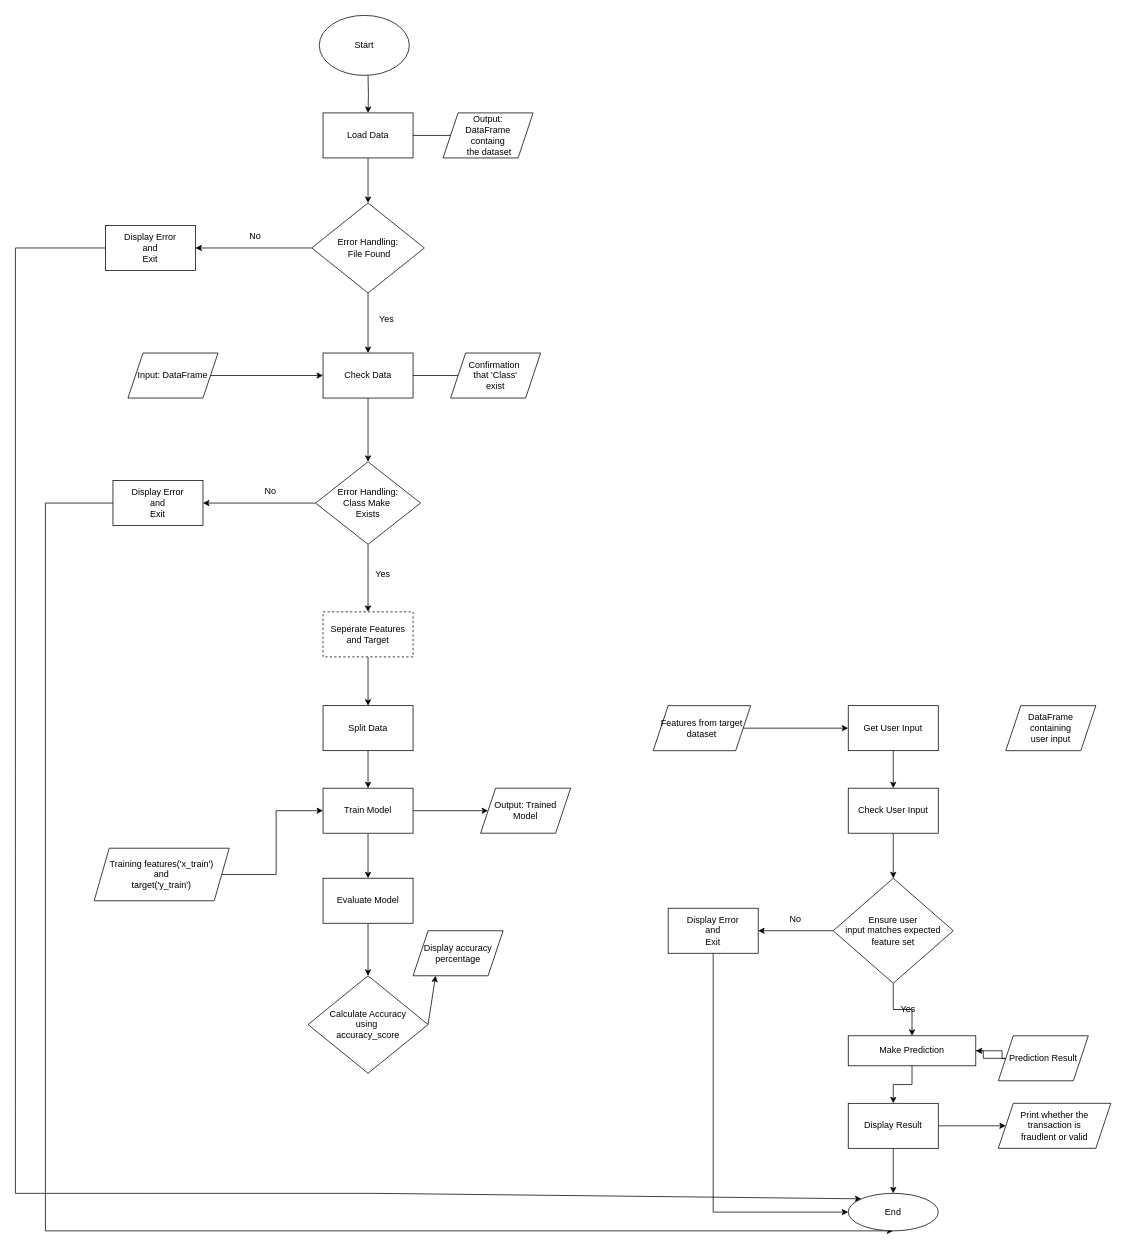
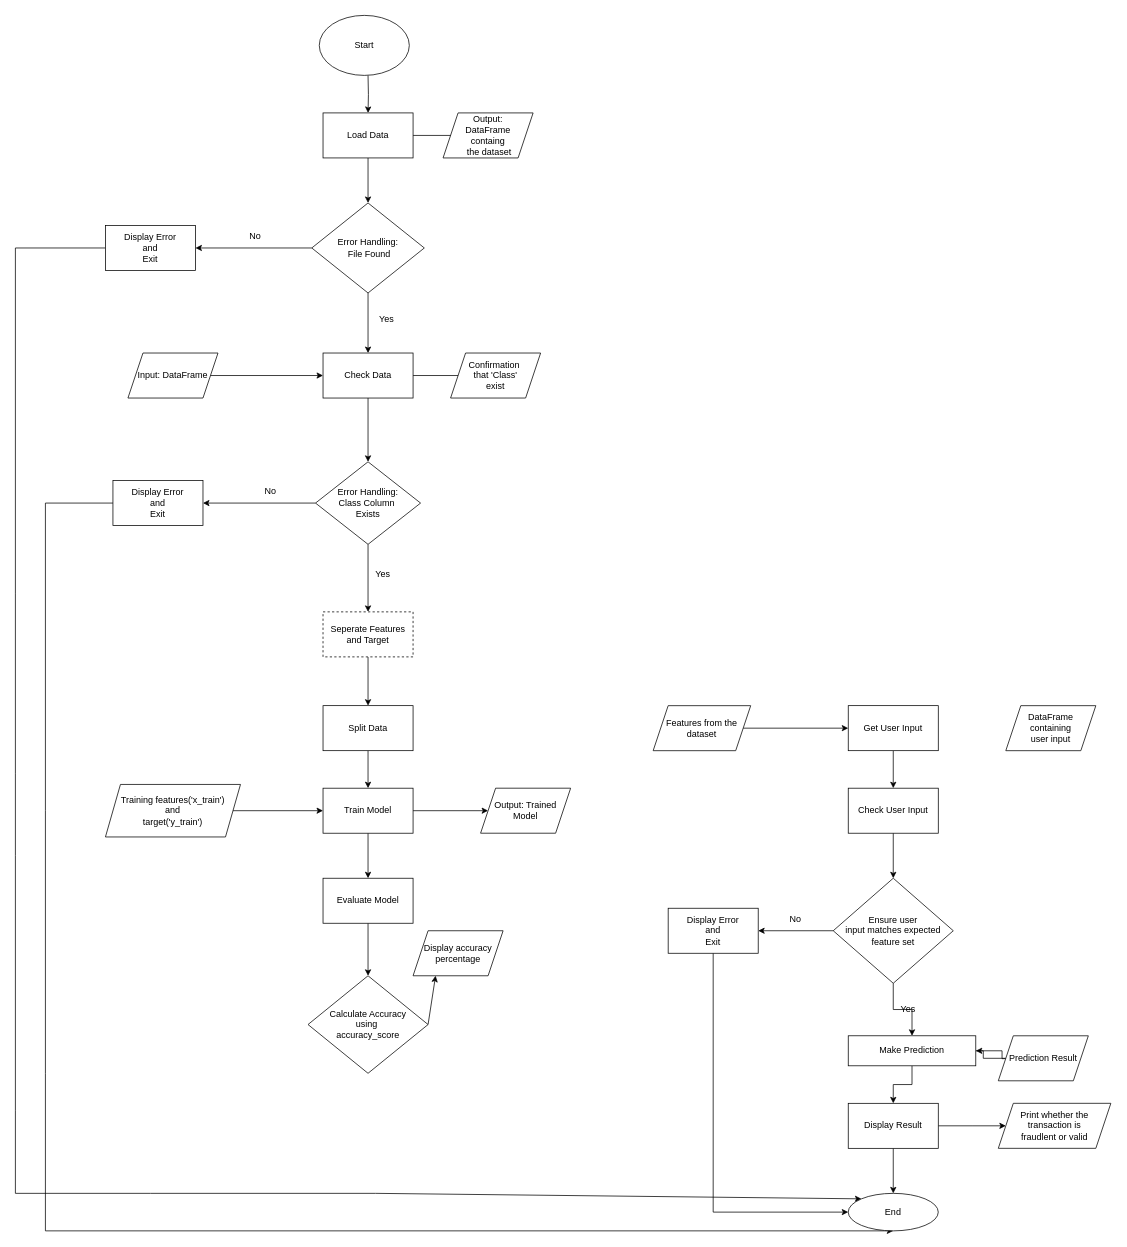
node "Error Handling: Class Make Exists": label "Error Handling: Class Make Exists" -> "Error Handling: Class Column Exists"
node "Features from target dataset": label "Features from target dataset" -> "Features from the dataset"
node "Training features('x_train') and target('y_train')": moved (162, 874) -> (173, 810)
